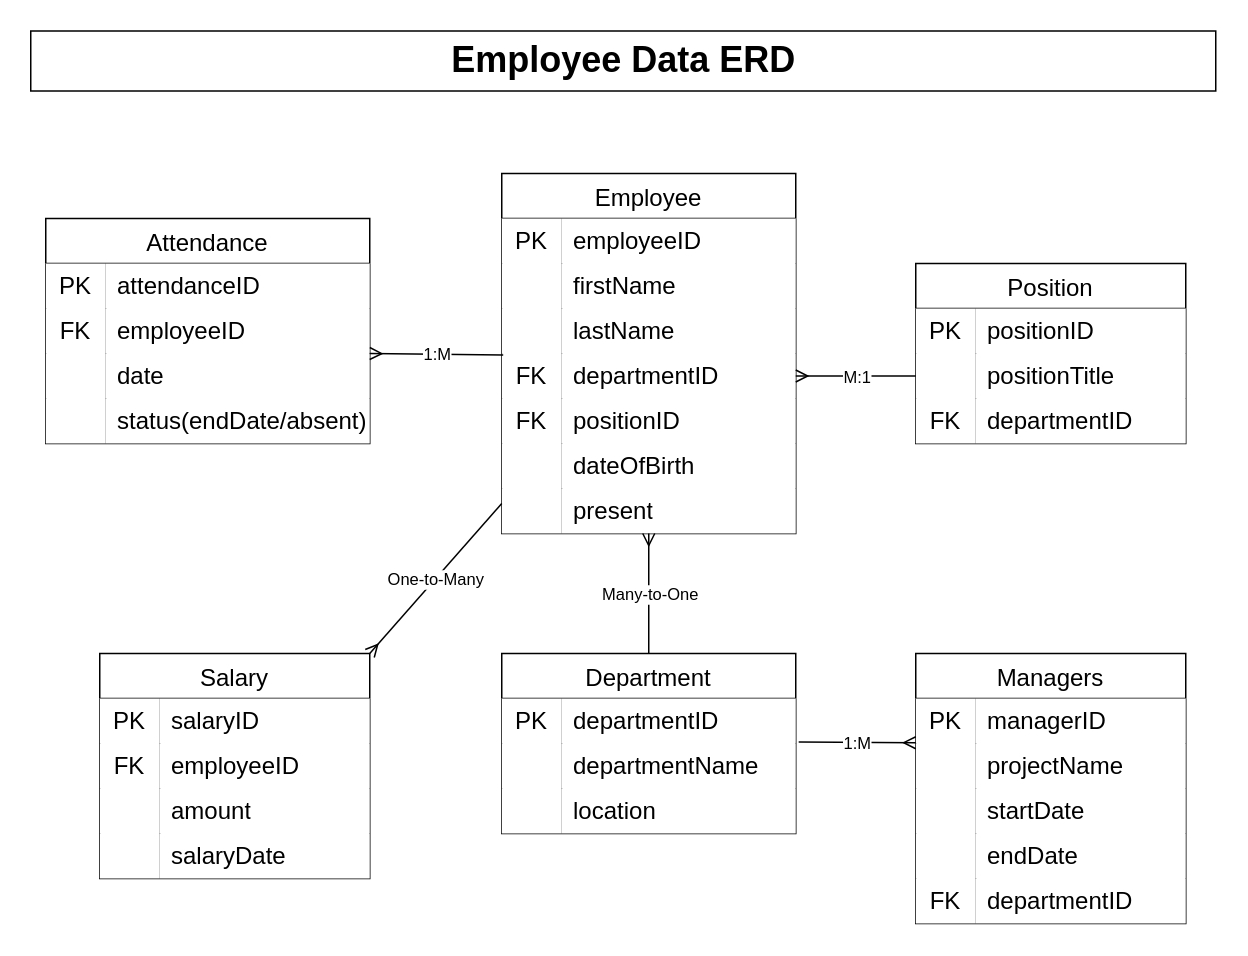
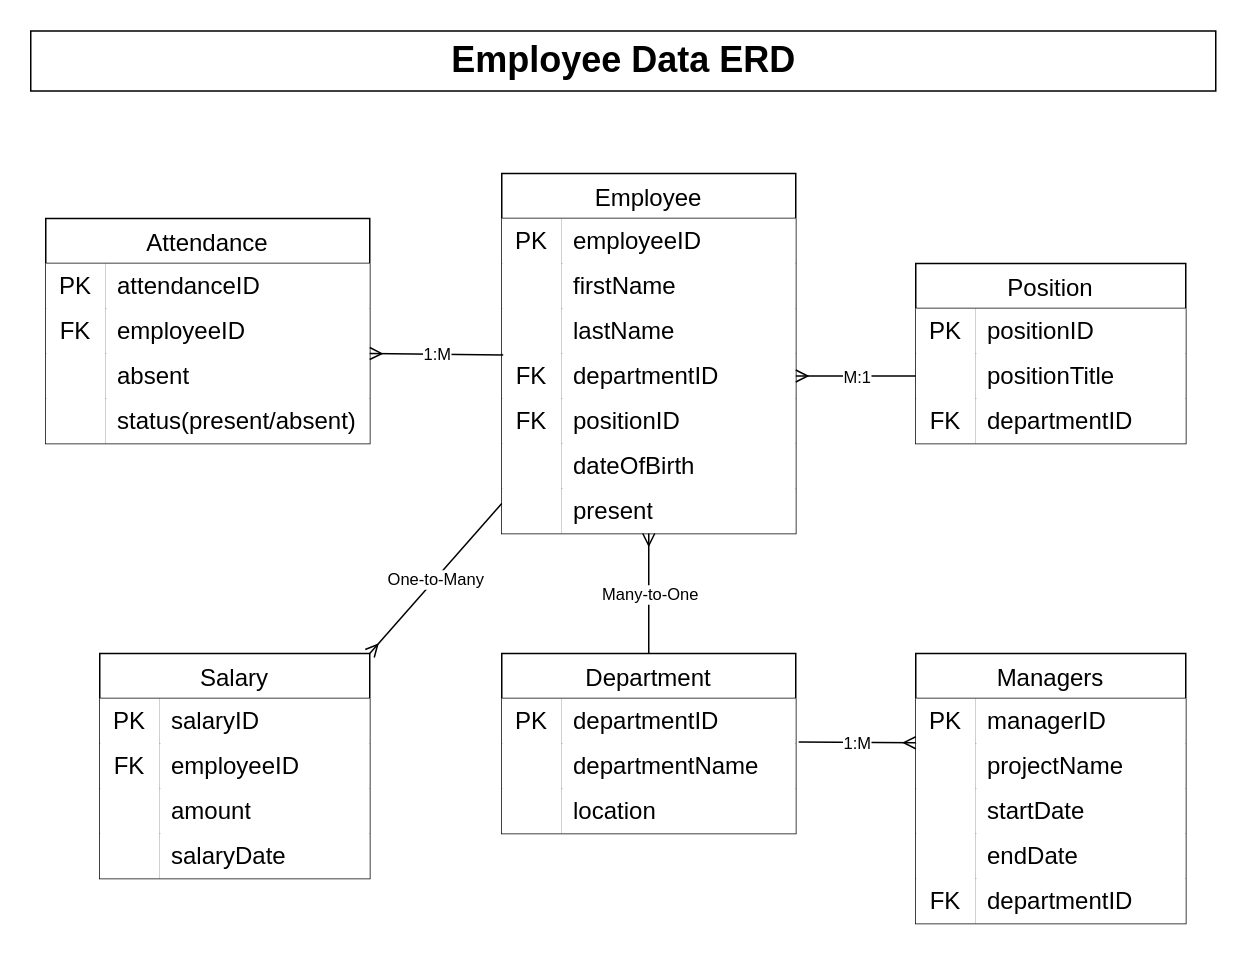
node "date": label "date" -> "absent"
node "status(endDate/absent)": label "status(endDate/absent)" -> "status(present/absent)"
